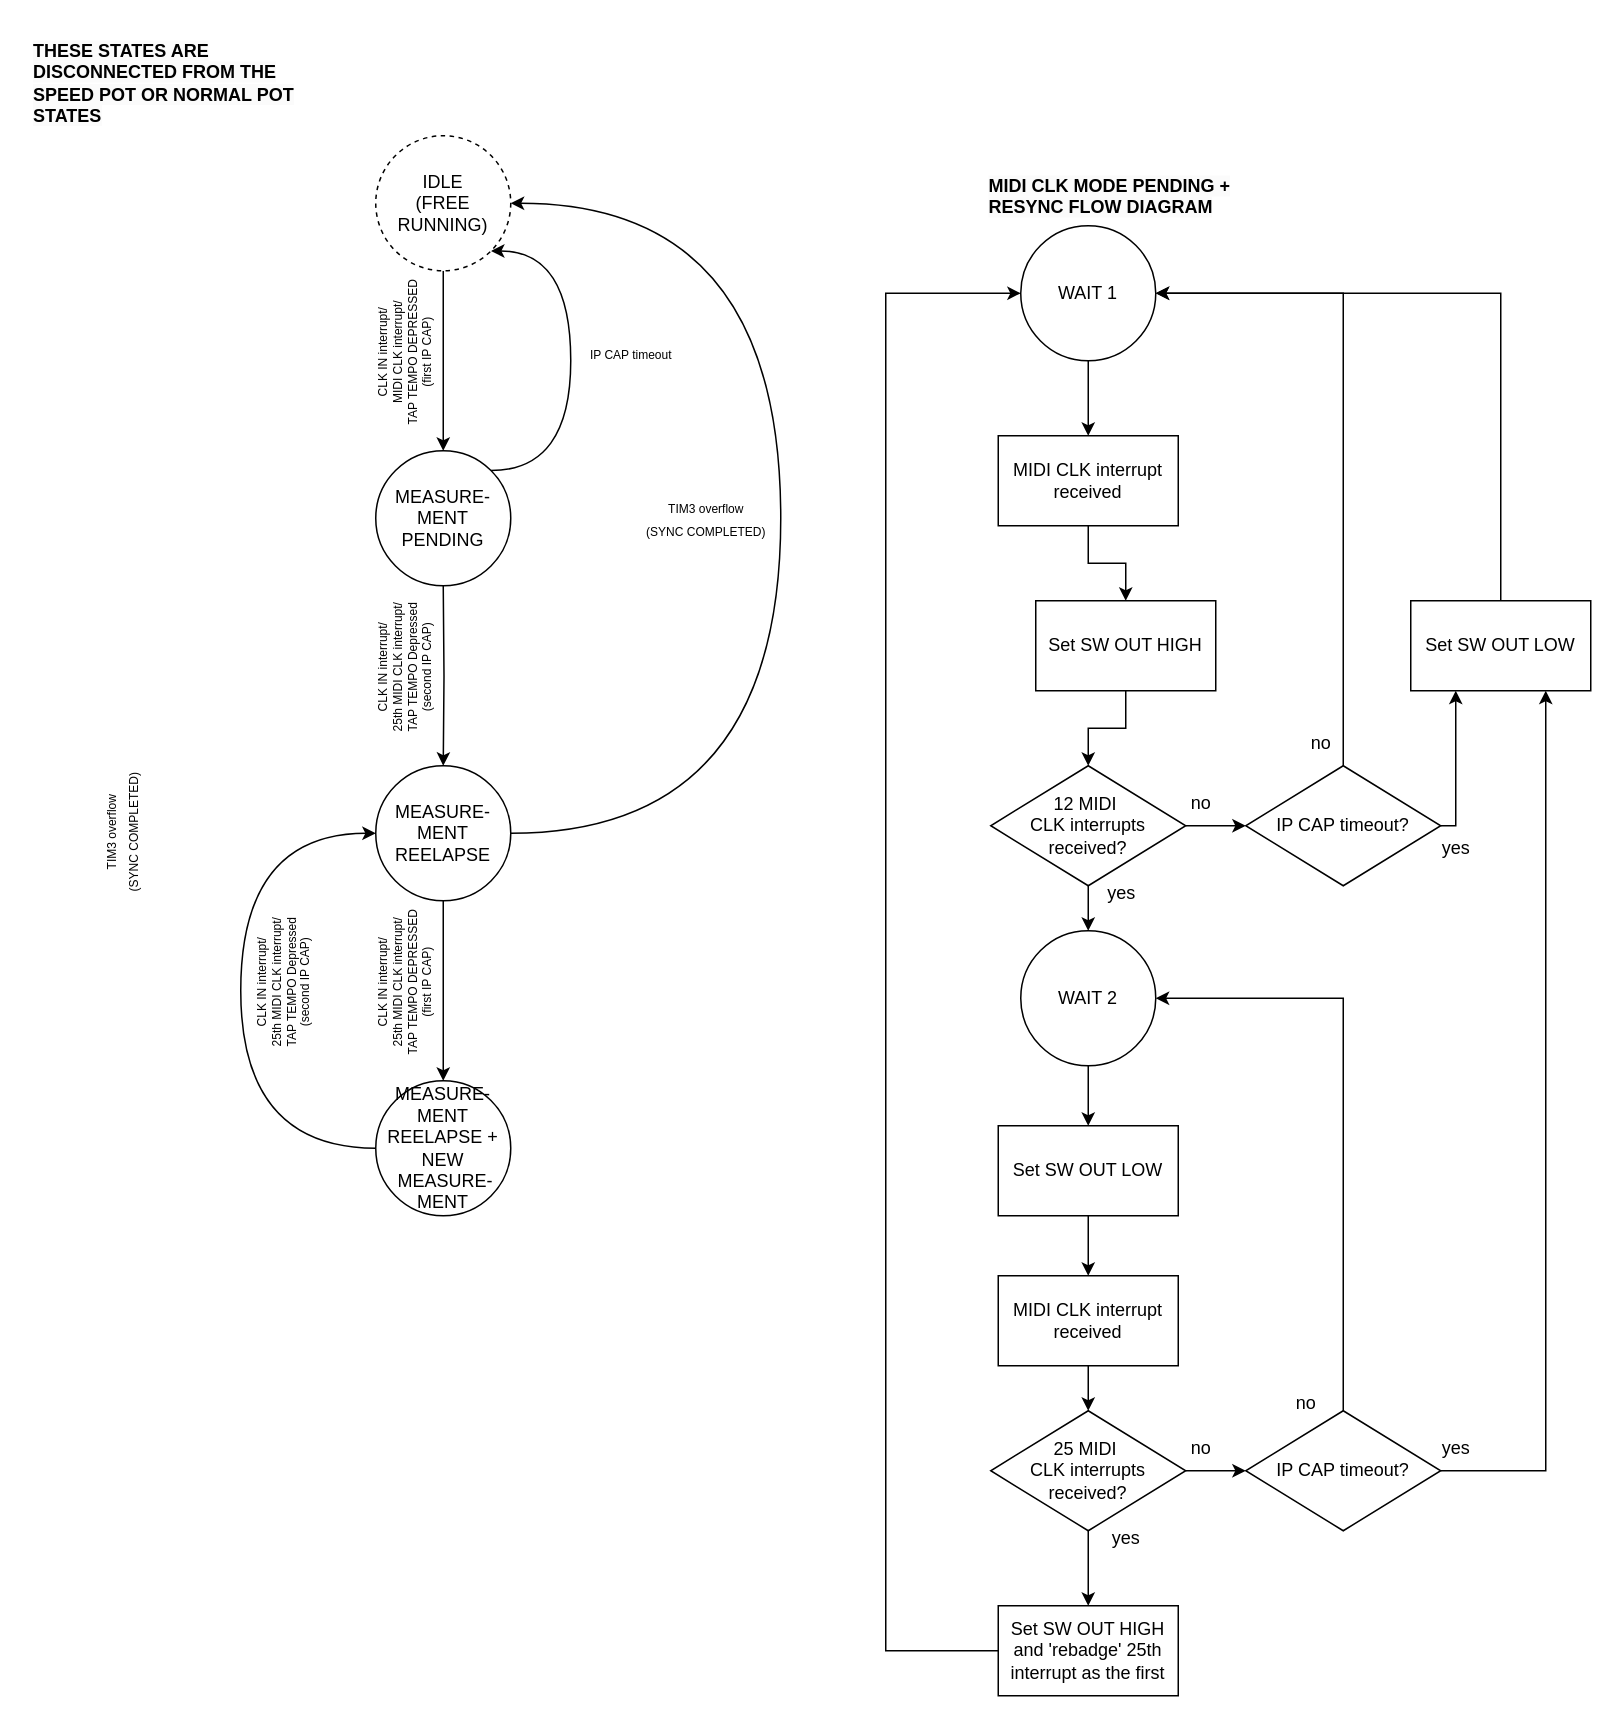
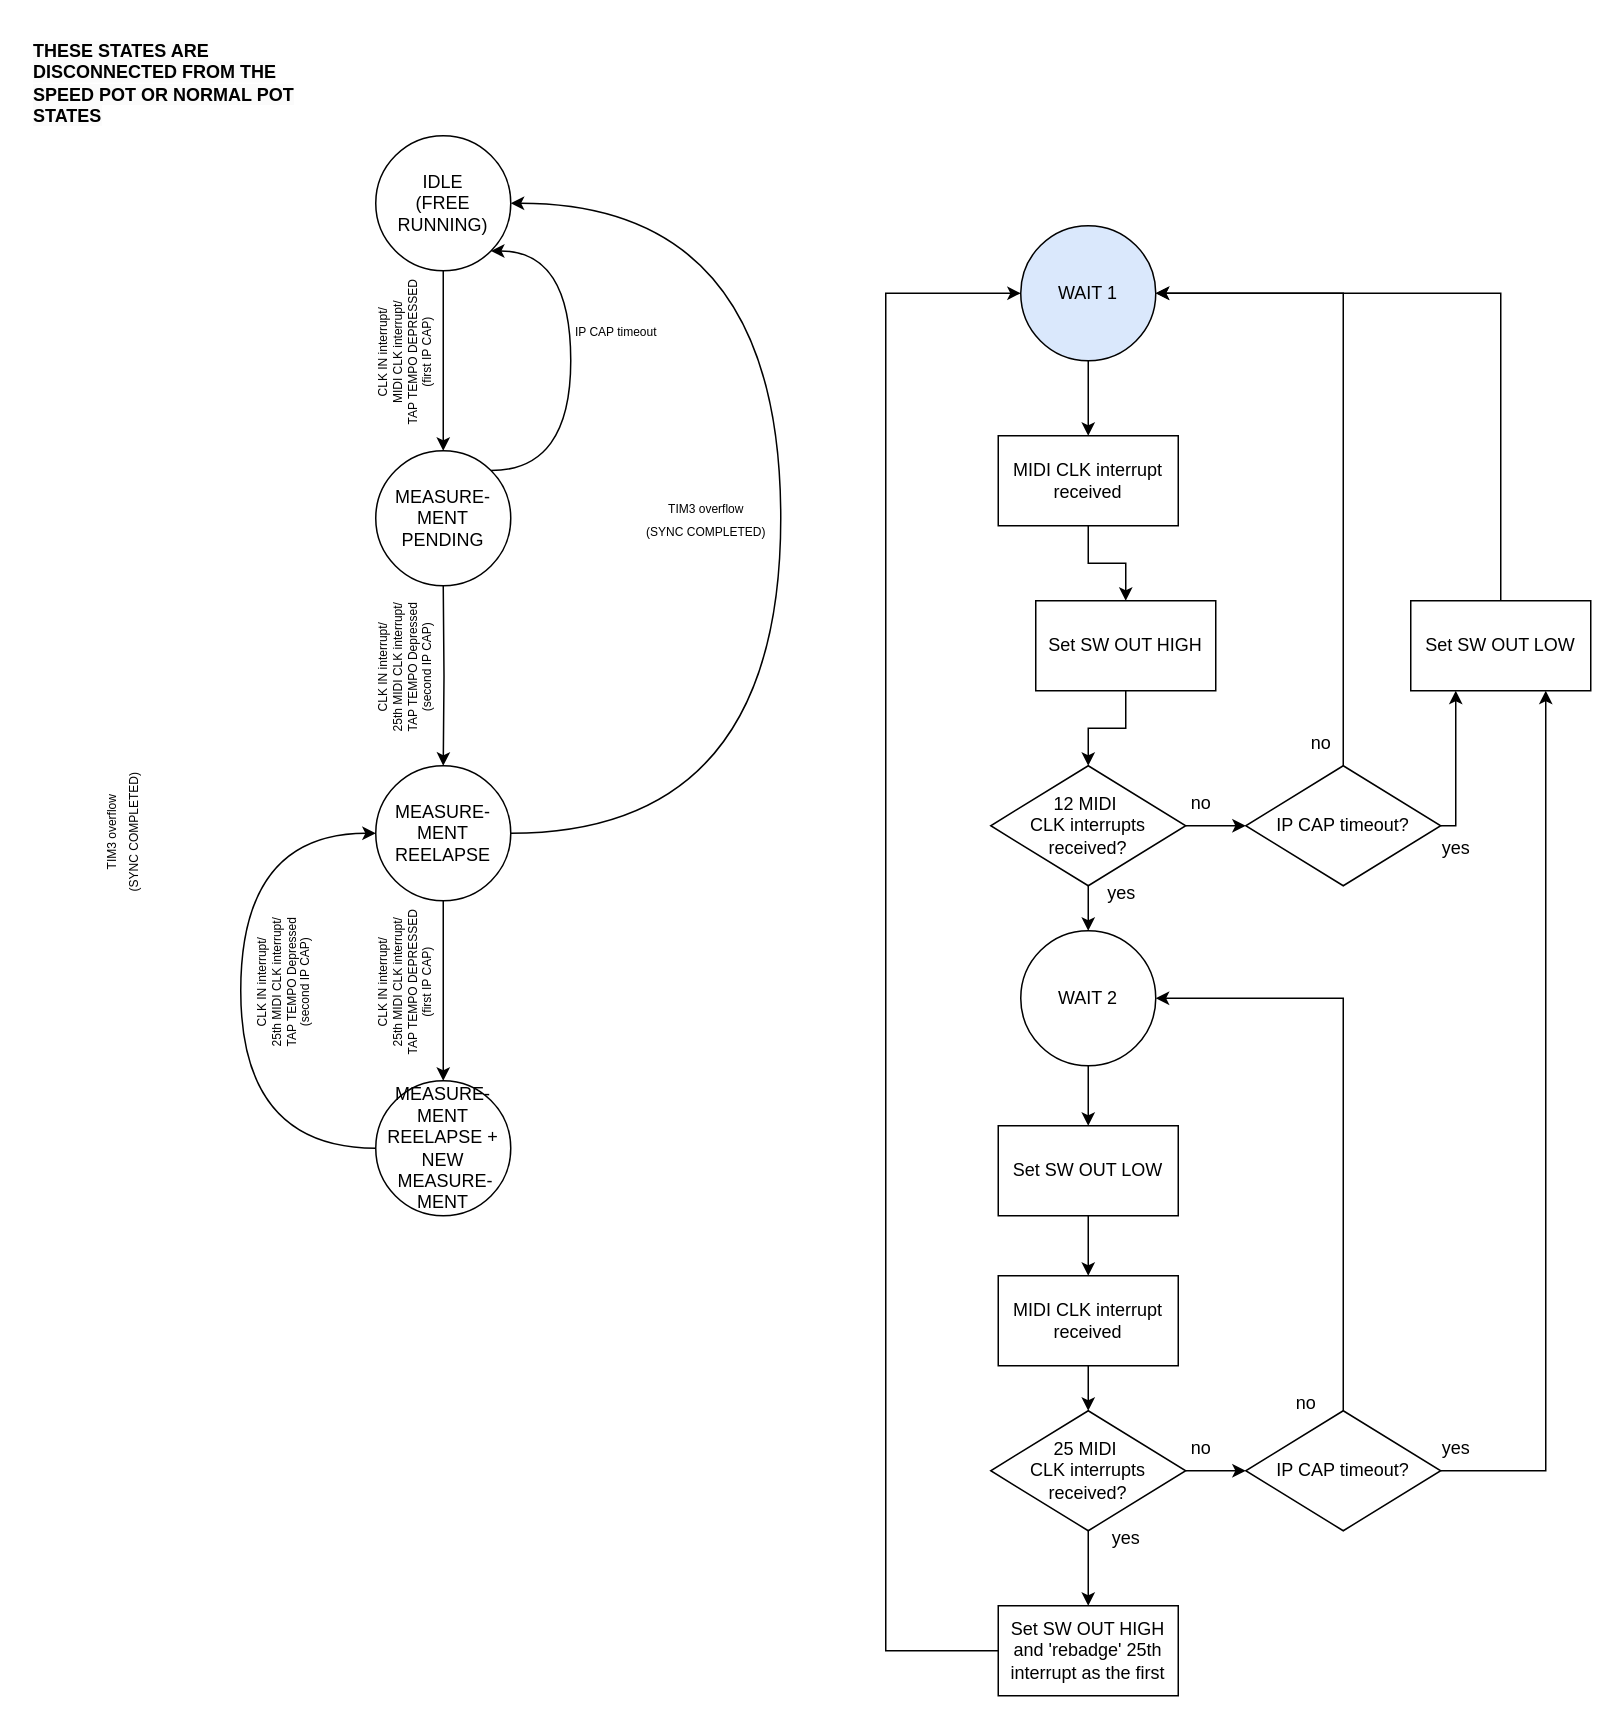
node "MIDI CLK MODE PENDING + RESYNC FLOW DIAGRAM": removed
node "IDLE (FREE RUNNING)": style dashed -> solid
node "WAIT 1": fillcolor #ffffff -> #dae8fc
node "IP CAP timeout": moved (631, 353) -> (616, 331)
